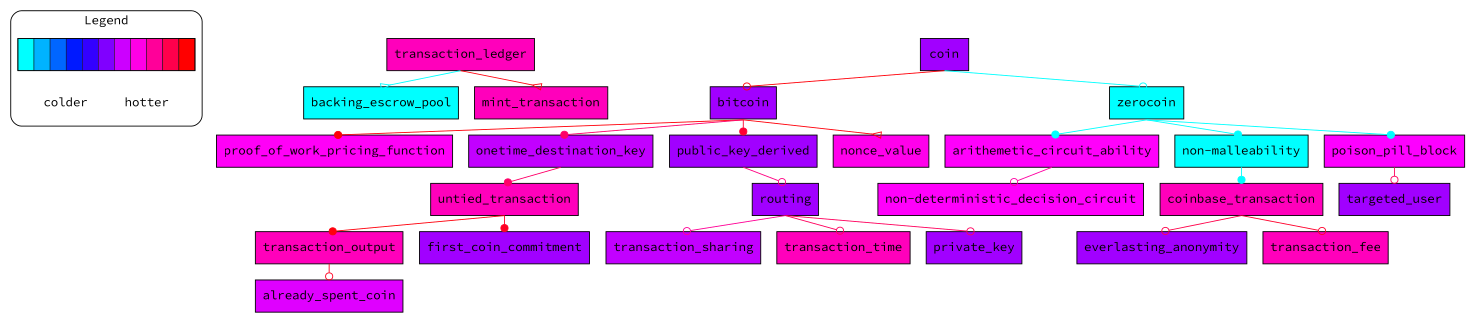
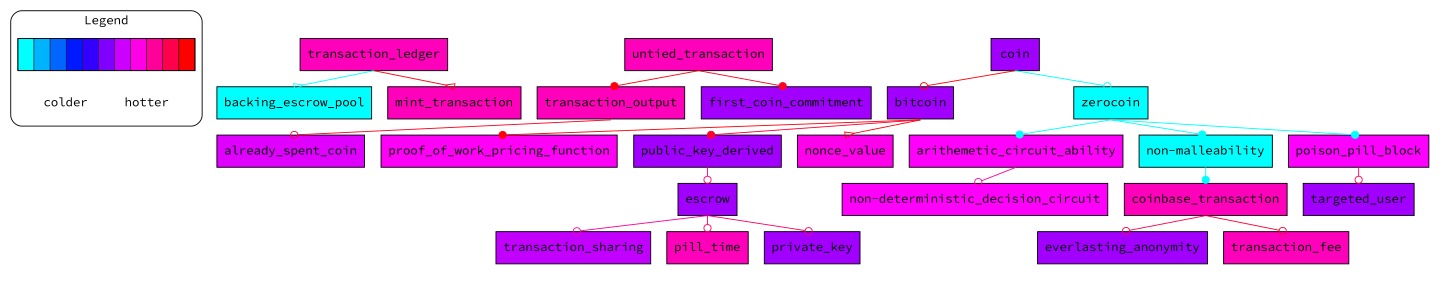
node "onetime_destination_key": removed
node "routing": label "routing" -> "escrow"
node "transaction_time": label "transaction_time" -> "pill_time"
